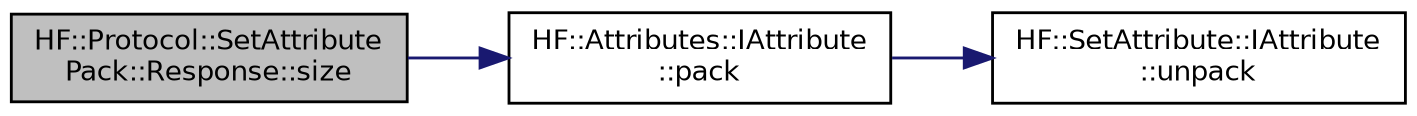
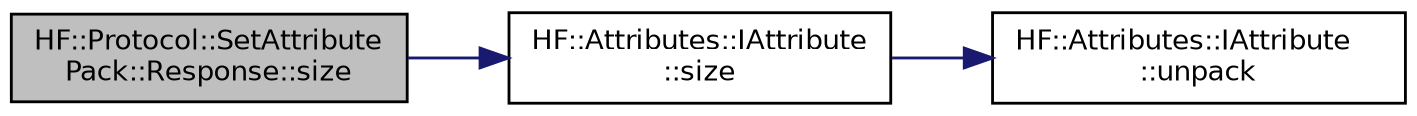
node "HF::Attributes::IAttribute ::pack": label "HF::Attributes::IAttribute ::pack" -> "HF::Attributes::IAttribute ::size"
node "HF::SetAttribute::IAttribute ::unpack": label "HF::SetAttribute::IAttribute ::unpack" -> "HF::Attributes::IAttribute ::unpack"
